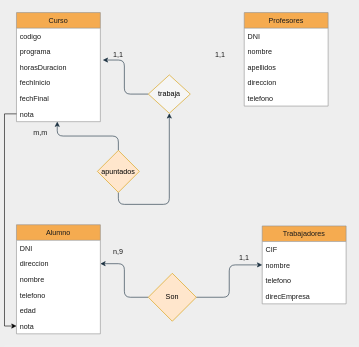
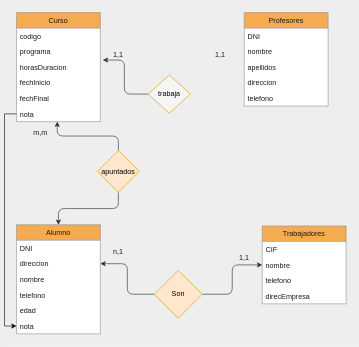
edge "apuntados" -> "trabaja": now "apuntados" -> "Alumno"
node "n,9": label "n,9" -> "n,1"
node "Son": moved (173, 297) -> (179, 294)
